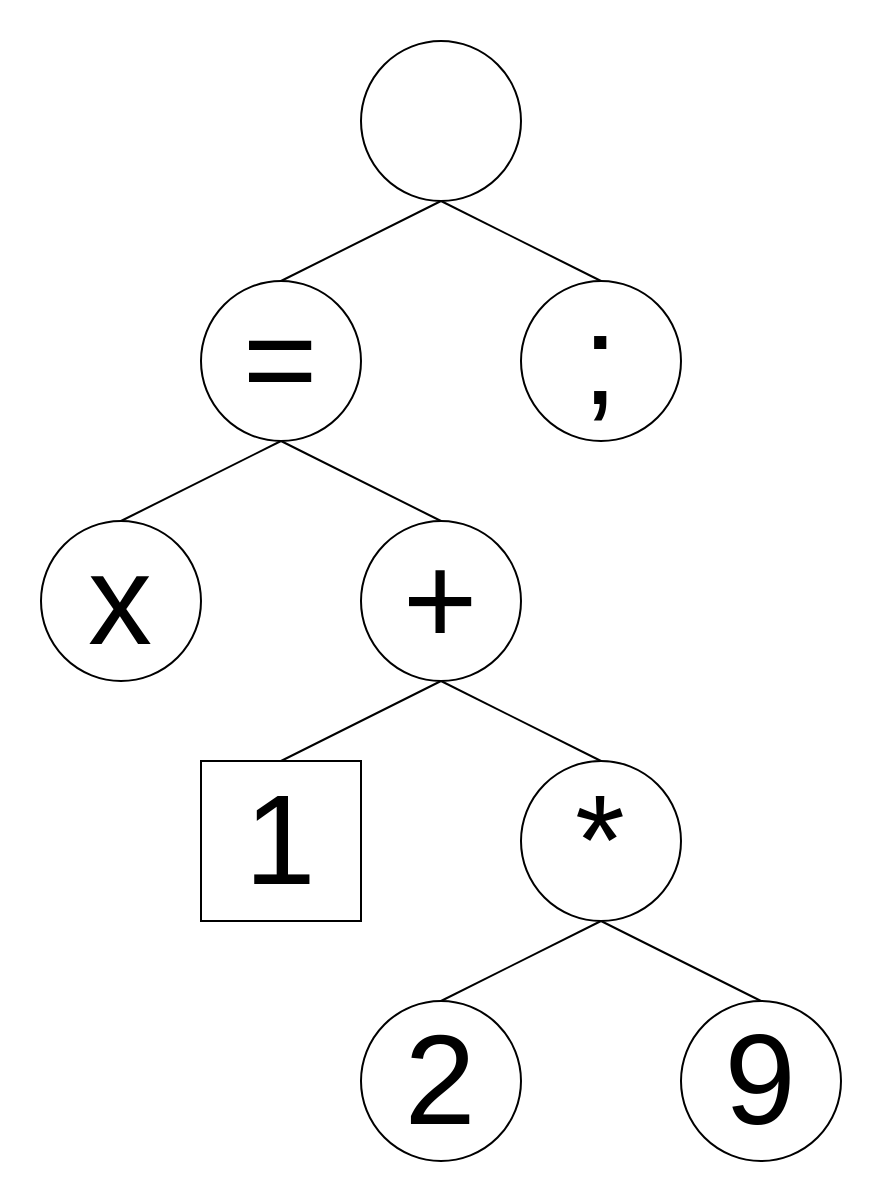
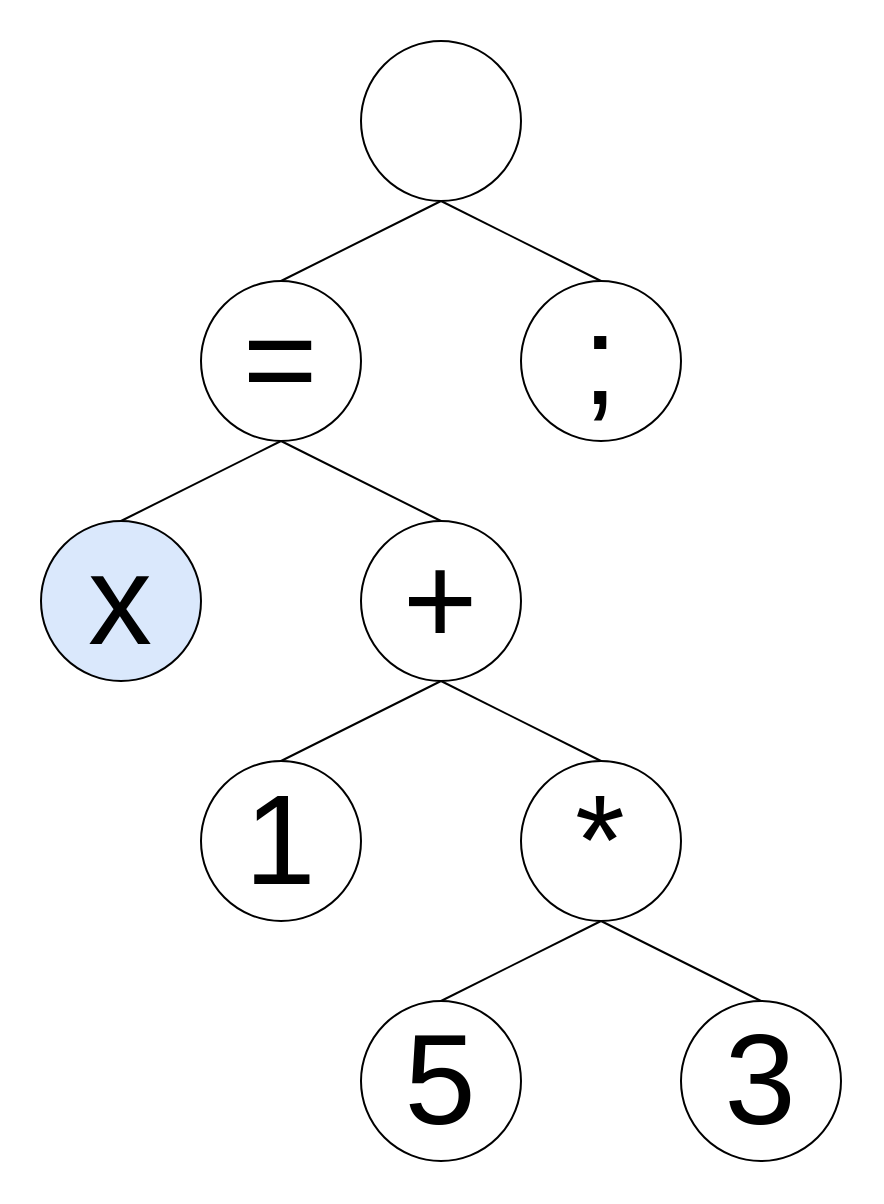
node "x": fillcolor #ffffff -> #dae8fc
node "1": shape rectangle -> ellipse
node "2": label "2" -> "5"
node "9": label "9" -> "3"
